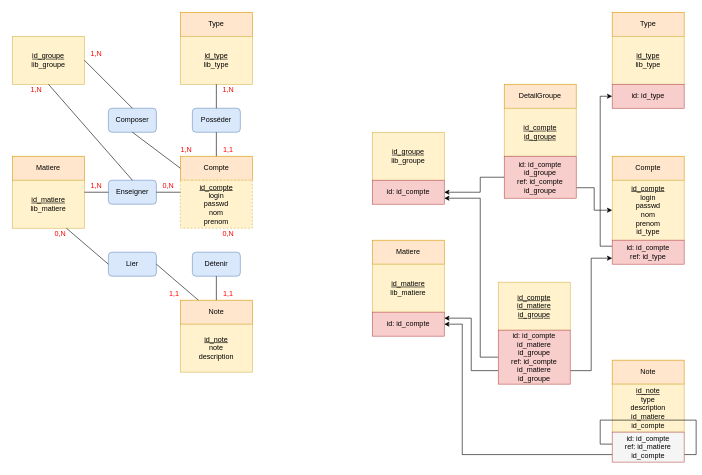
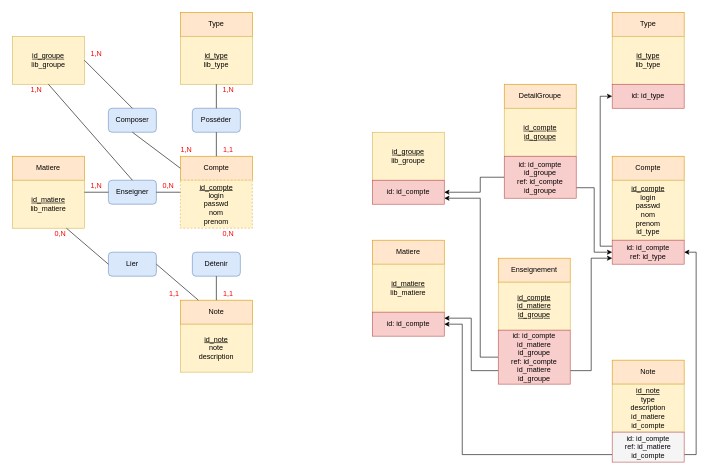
edge "id: id_compte id_groupe ref: id_compte id_groupe" -> "id_compte login passwd nom prenom id_type": now "id: id_compte id_groupe ref: id_compte id_groupe" -> "id: id_compte ref: id_type"
node "Enseignement": added
edge "id: id_compte ref: id_matiere id_compte" -> "id_note type description id_matiere id_compte": now "id: id_compte ref: id_matiere id_compte" -> "id: id_compte ref: id_type"
